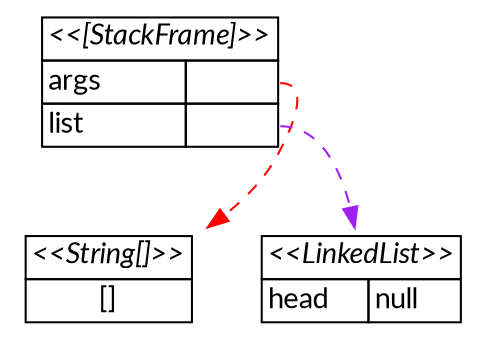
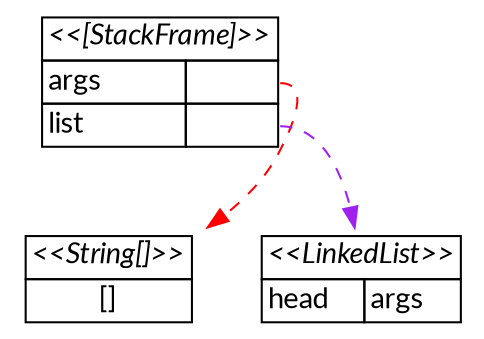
node "head": text "null" -> "args"
